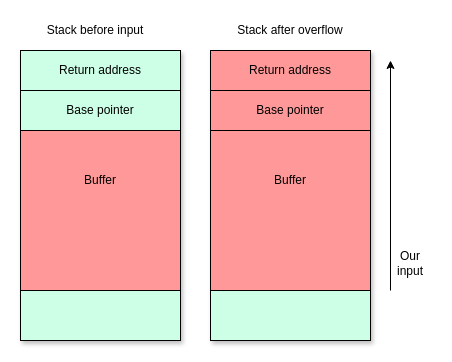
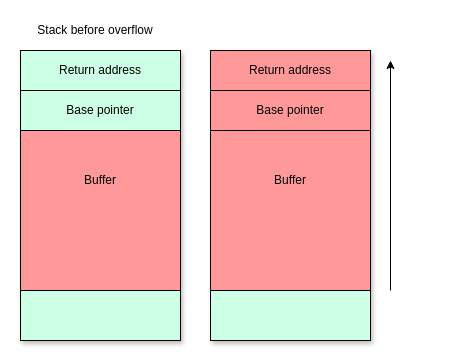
node "Stack before input": label "Stack before input" -> "Stack before overflow"
node "Stack after overflow": removed
node "Our input": removed
